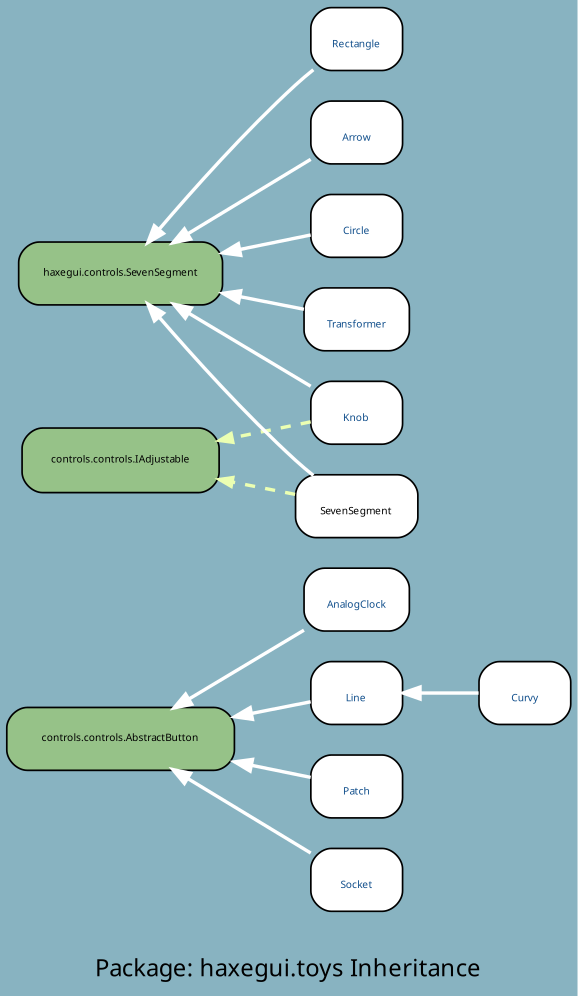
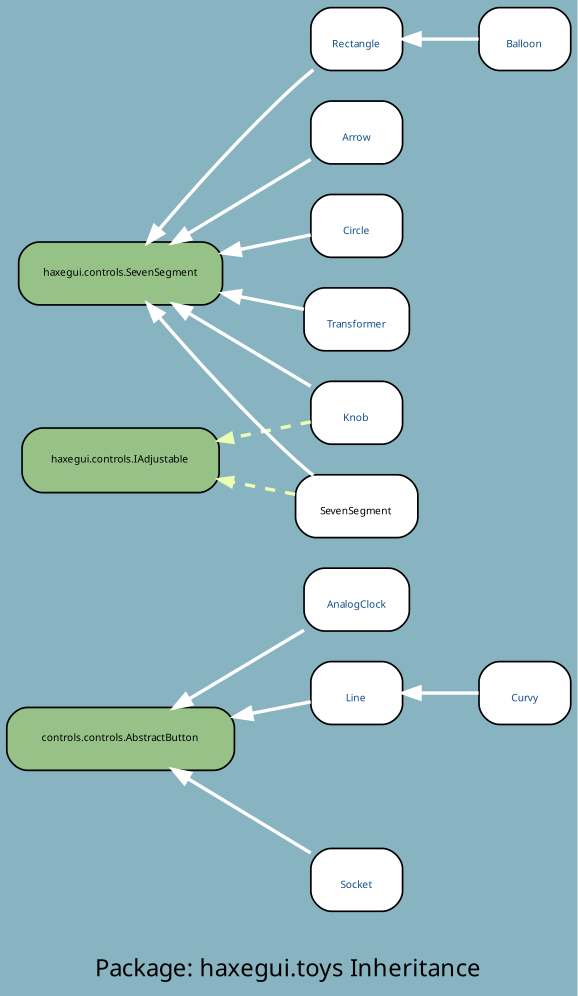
node "Balloon": added
node "controls.controls.IAdjustable": label "controls.controls.IAdjustable" -> "haxegui.controls.IAdjustable"
node "Patch": removed
